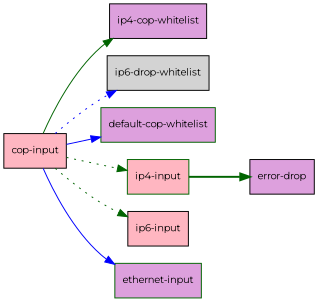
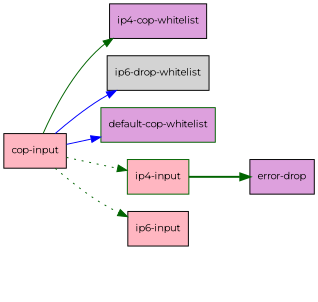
edge "cop-input" -> "ip6-drop-whitelist": style dotted -> solid
node "ethernet-input": removed
